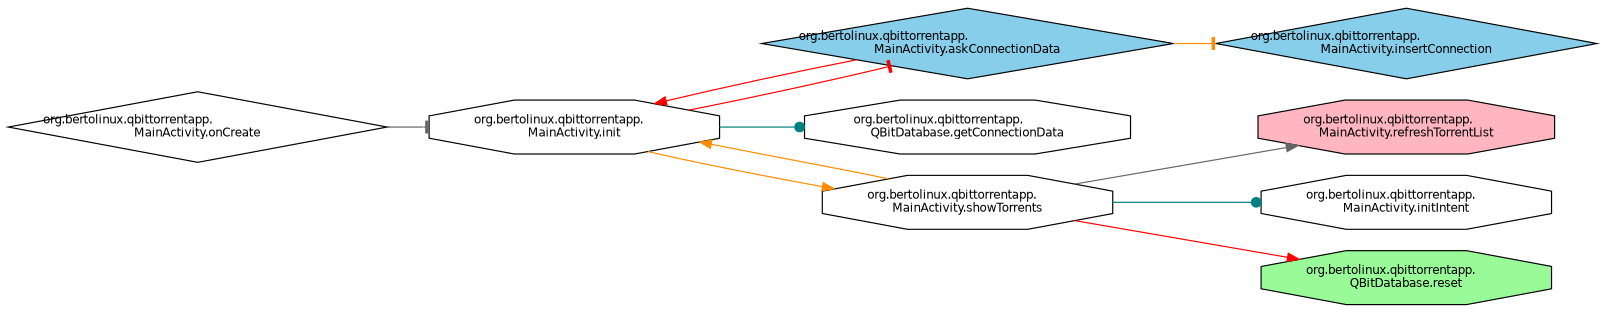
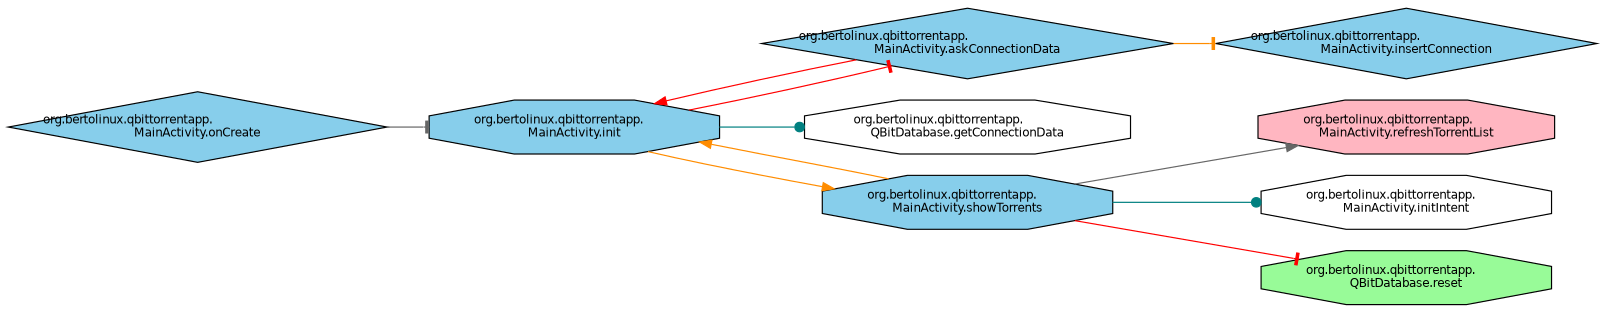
node "org.bertolinux.qbittorrentapp. MainActivity.onCreate": fillcolor white -> skyblue
node "org.bertolinux.qbittorrentapp. MainActivity.init": fillcolor white -> skyblue
node "org.bertolinux.qbittorrentapp. MainActivity.showTorrents": fillcolor white -> skyblue
edge "org.bertolinux.qbittorrentapp. MainActivity.showTorrents" -> "org.bertolinux.qbittorrentapp. QBitDatabase.reset": arrowhead normal -> tee
